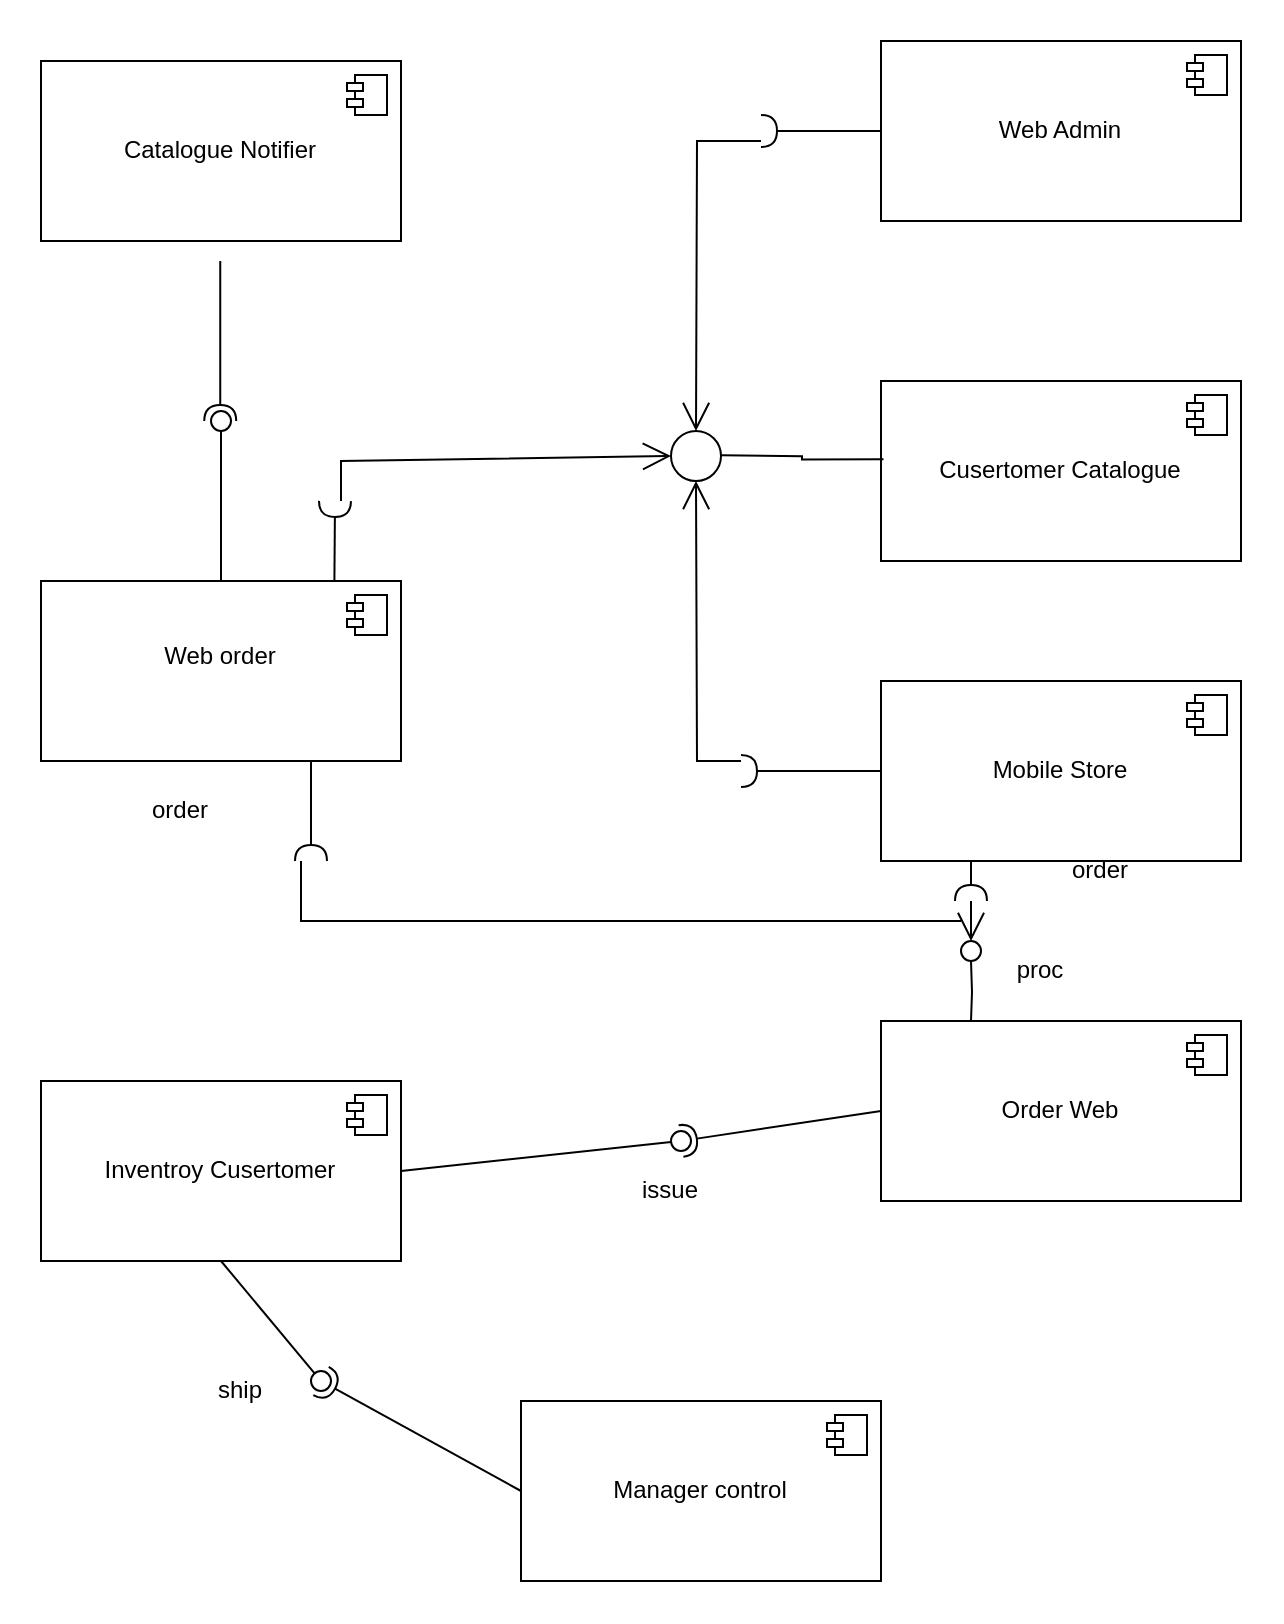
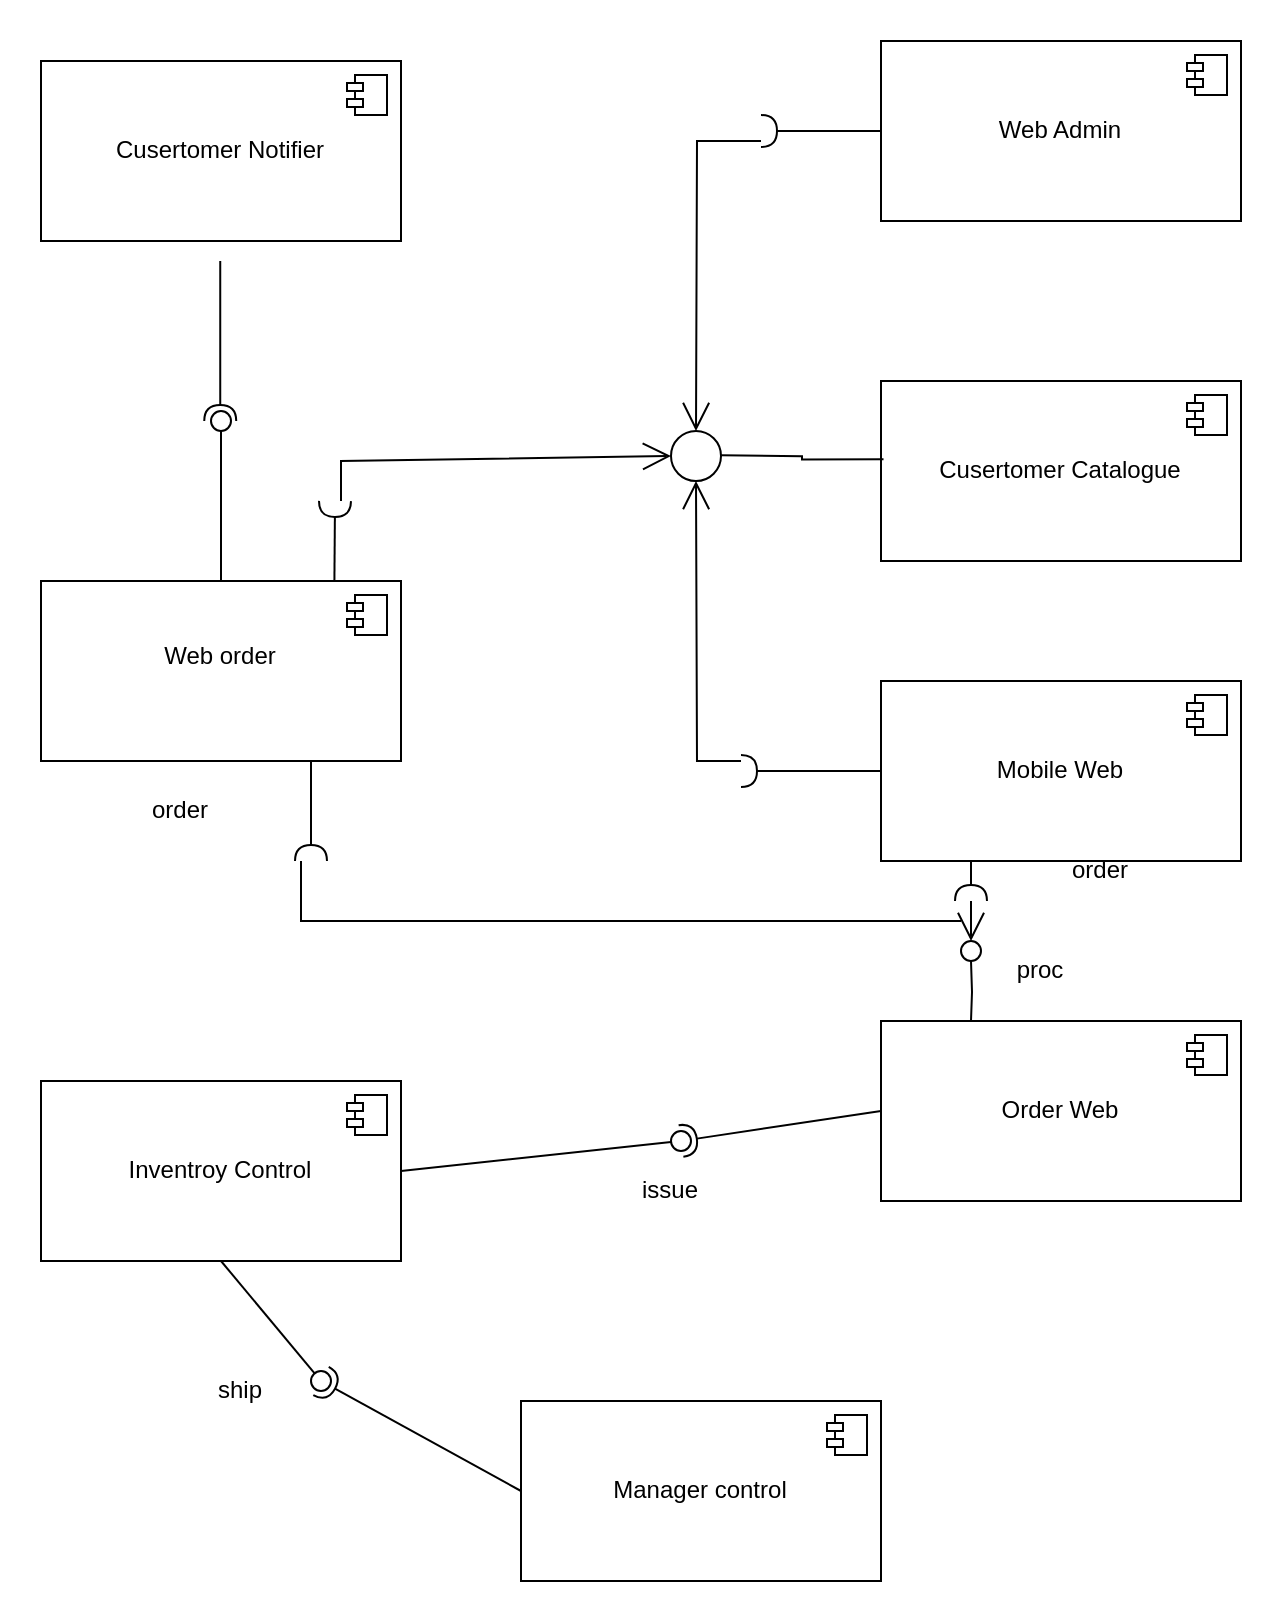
node "Catalogue Notifier": label "Catalogue Notifier" -> "Cusertomer Notifier"
node "Mobile Store": label "Mobile Store" -> "Mobile Web"
node "Inventroy Cusertomer": label "Inventroy Cusertomer" -> "Inventroy Control"
